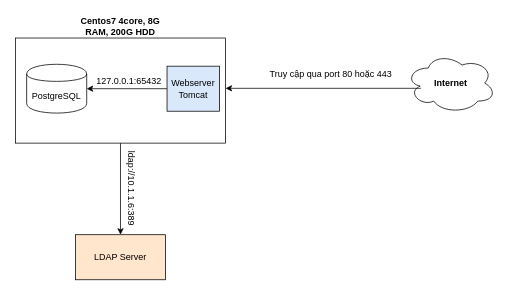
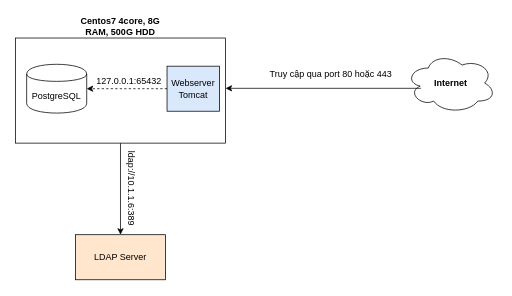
node "Centos7 4core, 8G RAM, 200G HDD": label "Centos7 4core, 8G RAM, 200G HDD" -> "Centos7 4core, 8G RAM, 500G HDD"
edge "Webserver Tomcat" -> "PostgreSQL": style solid -> dashed
